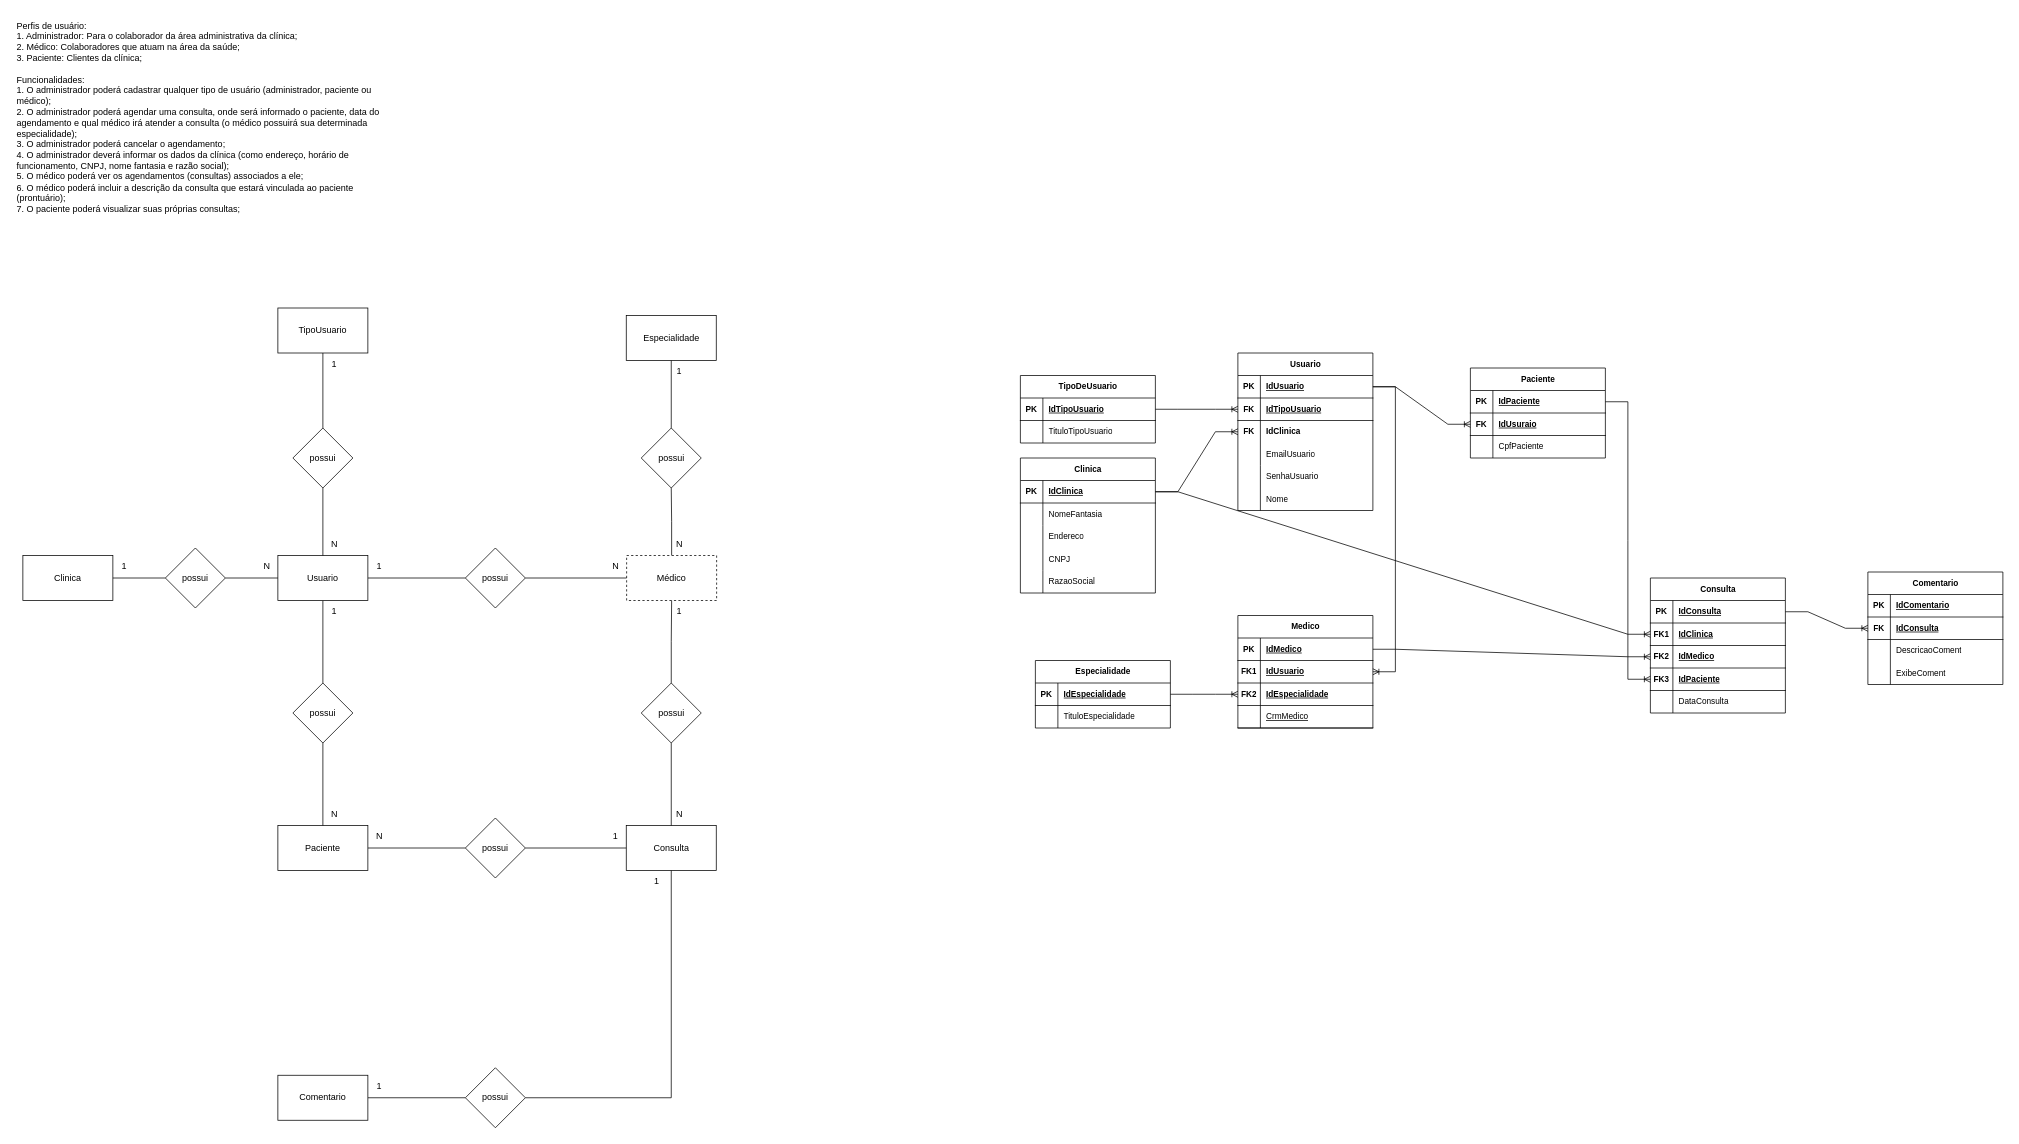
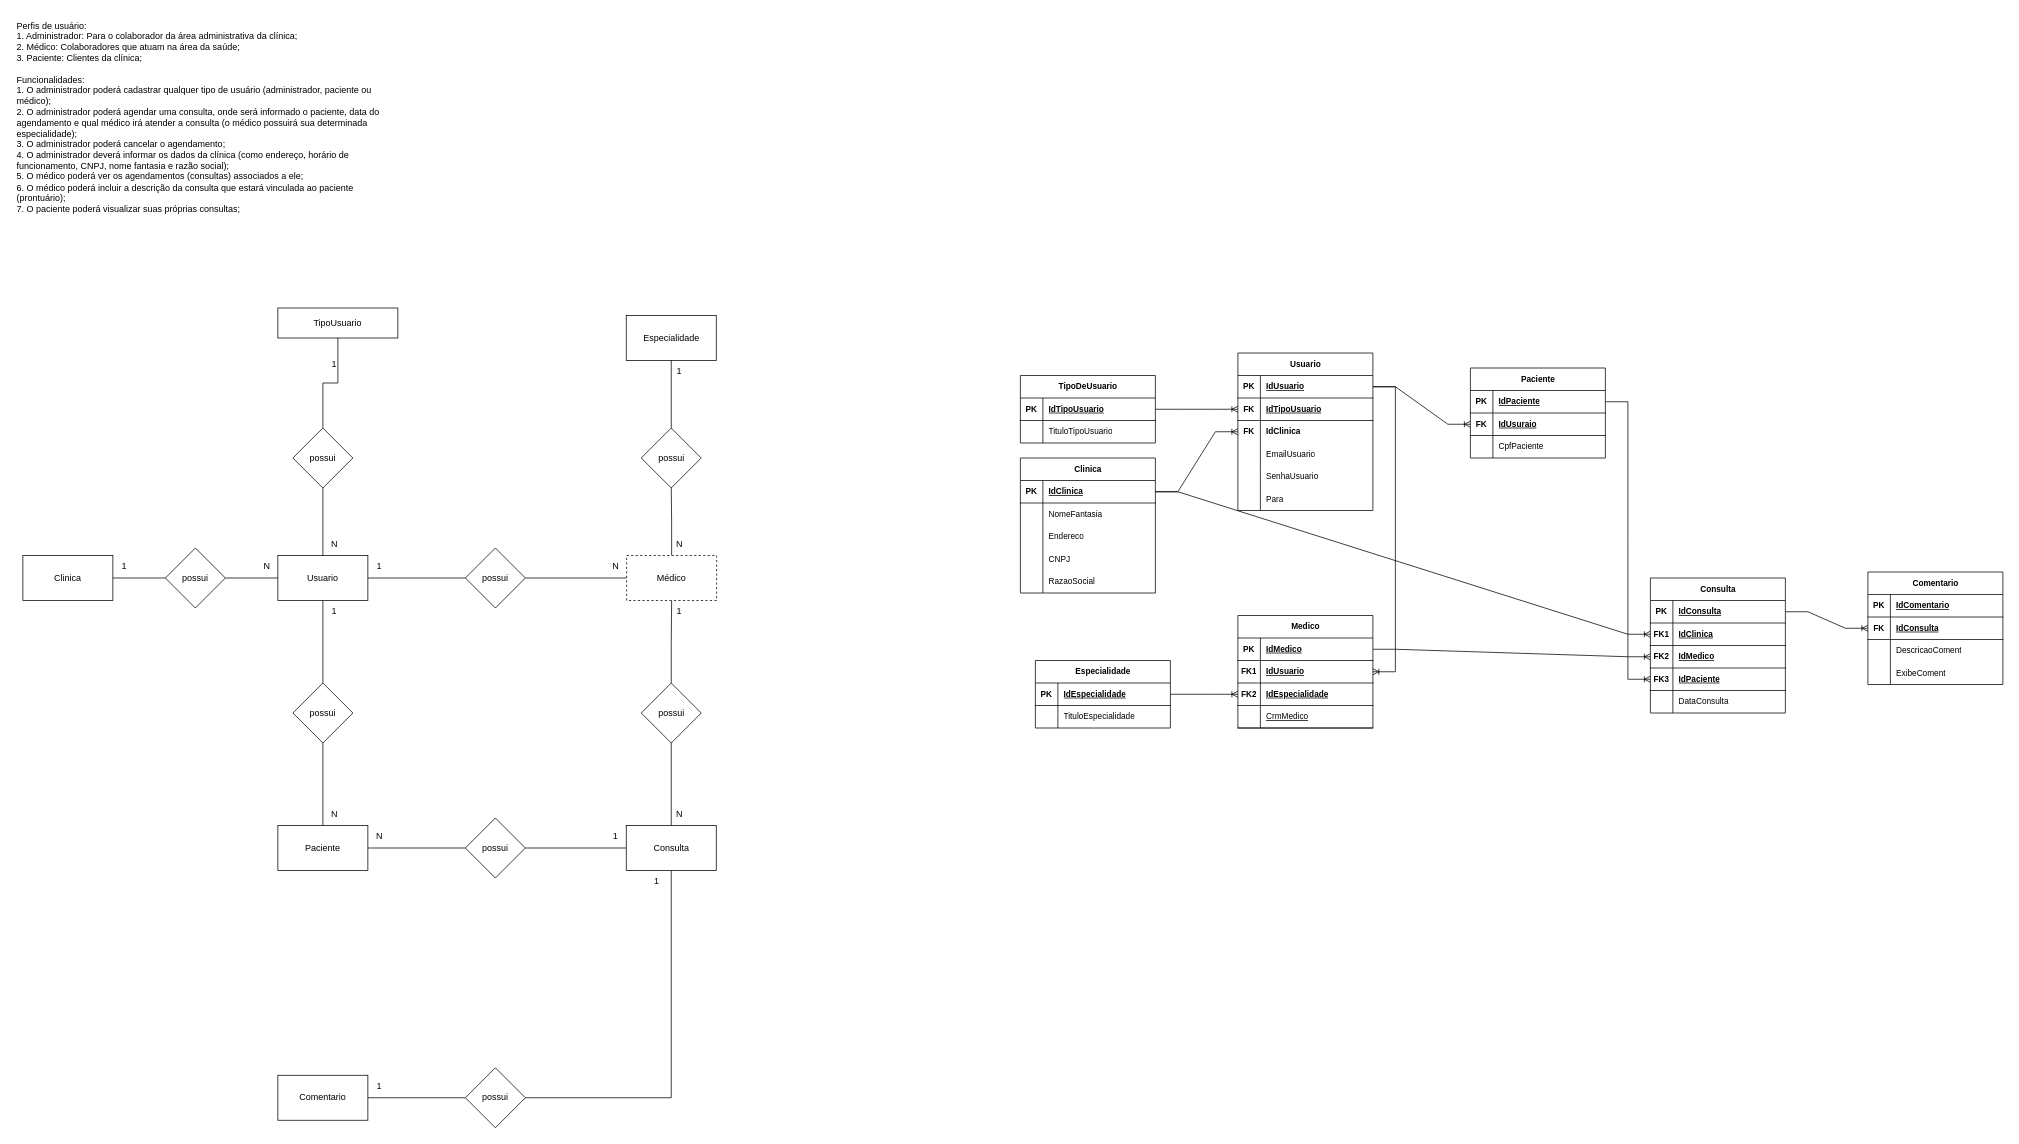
node "TipoUsuario": size 90x45 -> 120x30
node "Nome": label "Nome" -> "Para"
